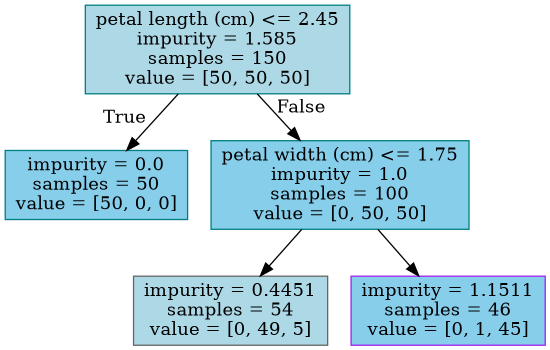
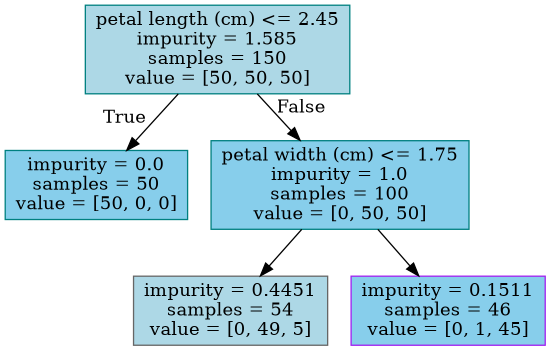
node "impurity = 1.1511 samples = 46 value = [0, 1, 45]": label "impurity = 1.1511 samples = 46 value = [0, 1, 45]" -> "impurity = 0.1511 samples = 46 value = [0, 1, 45]"
